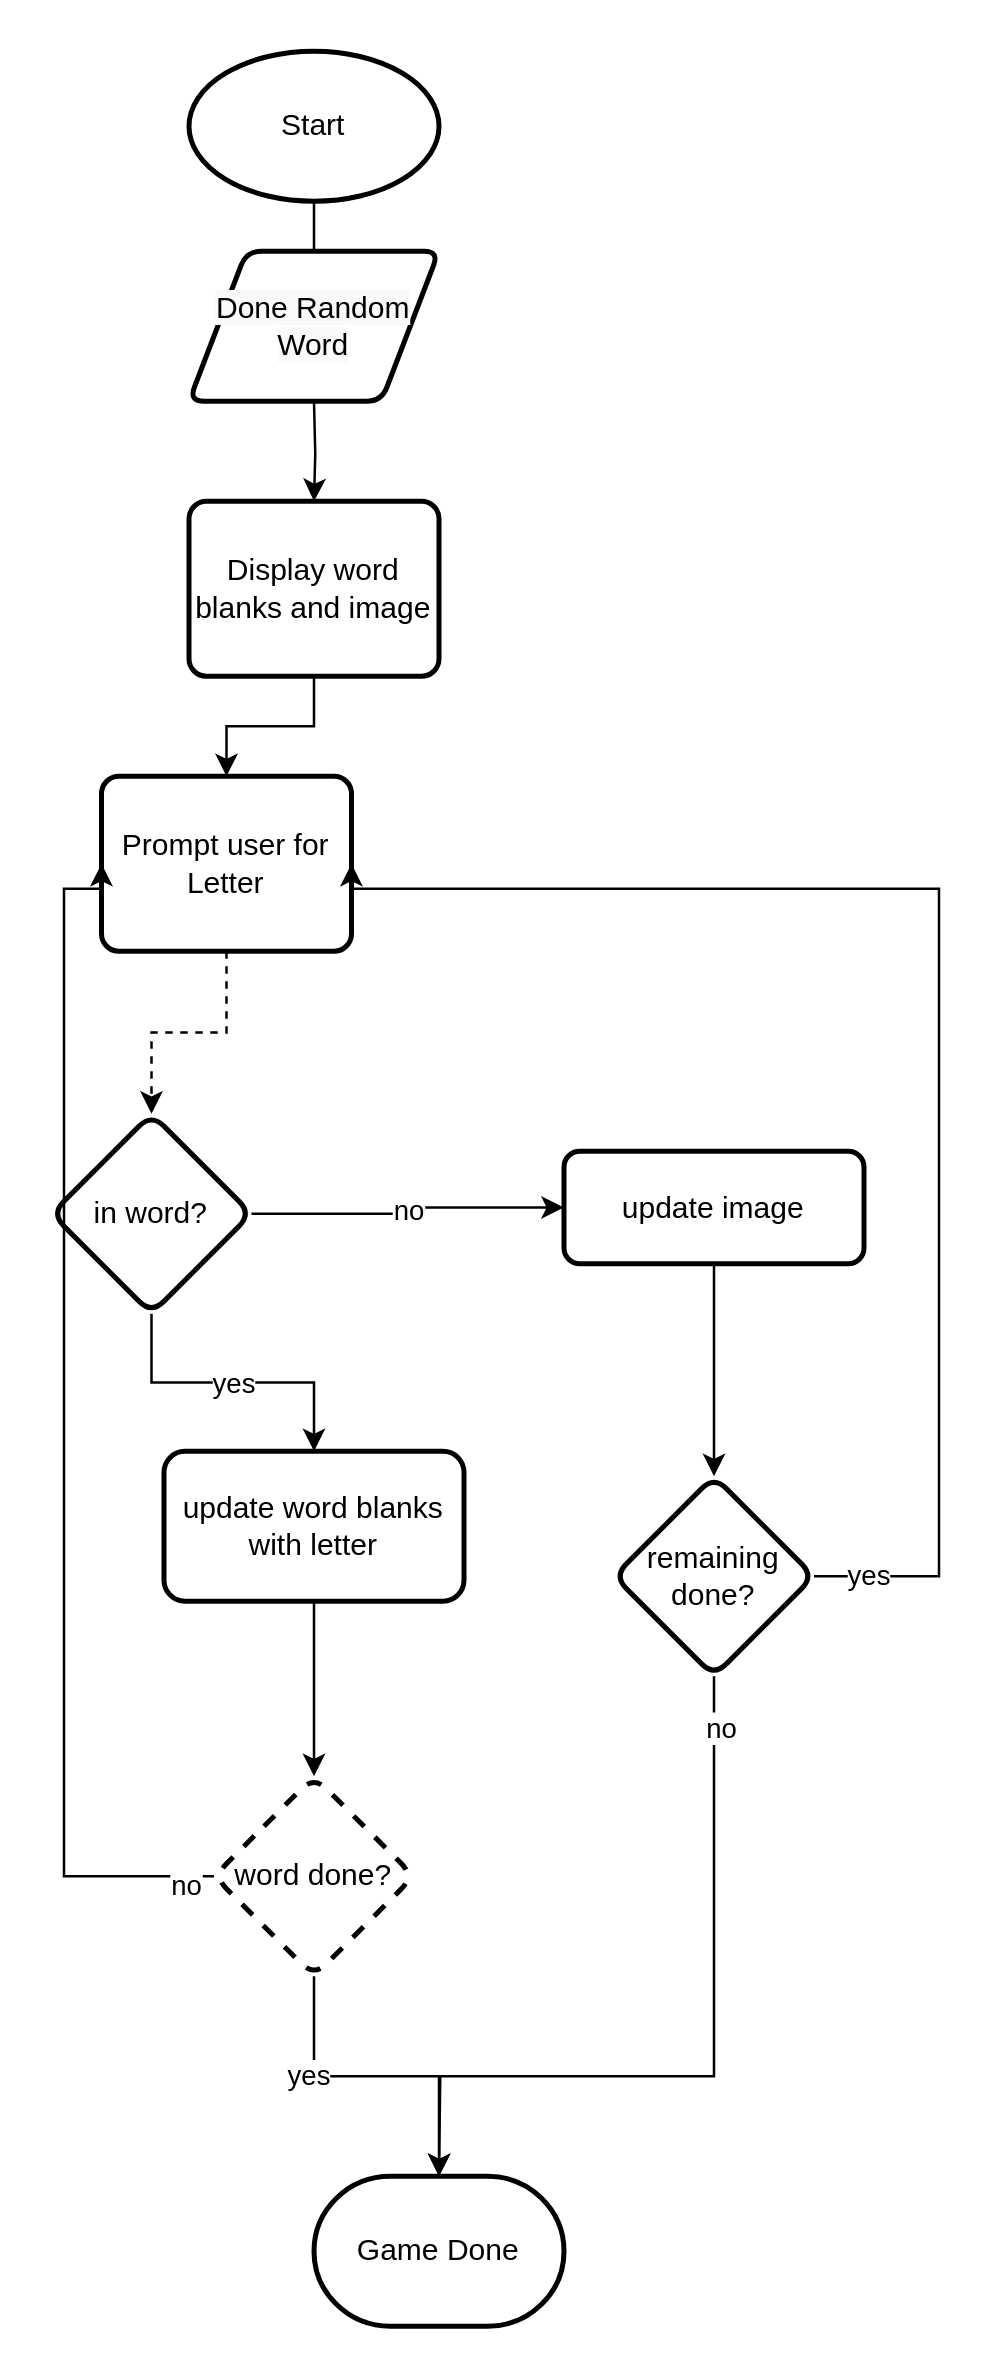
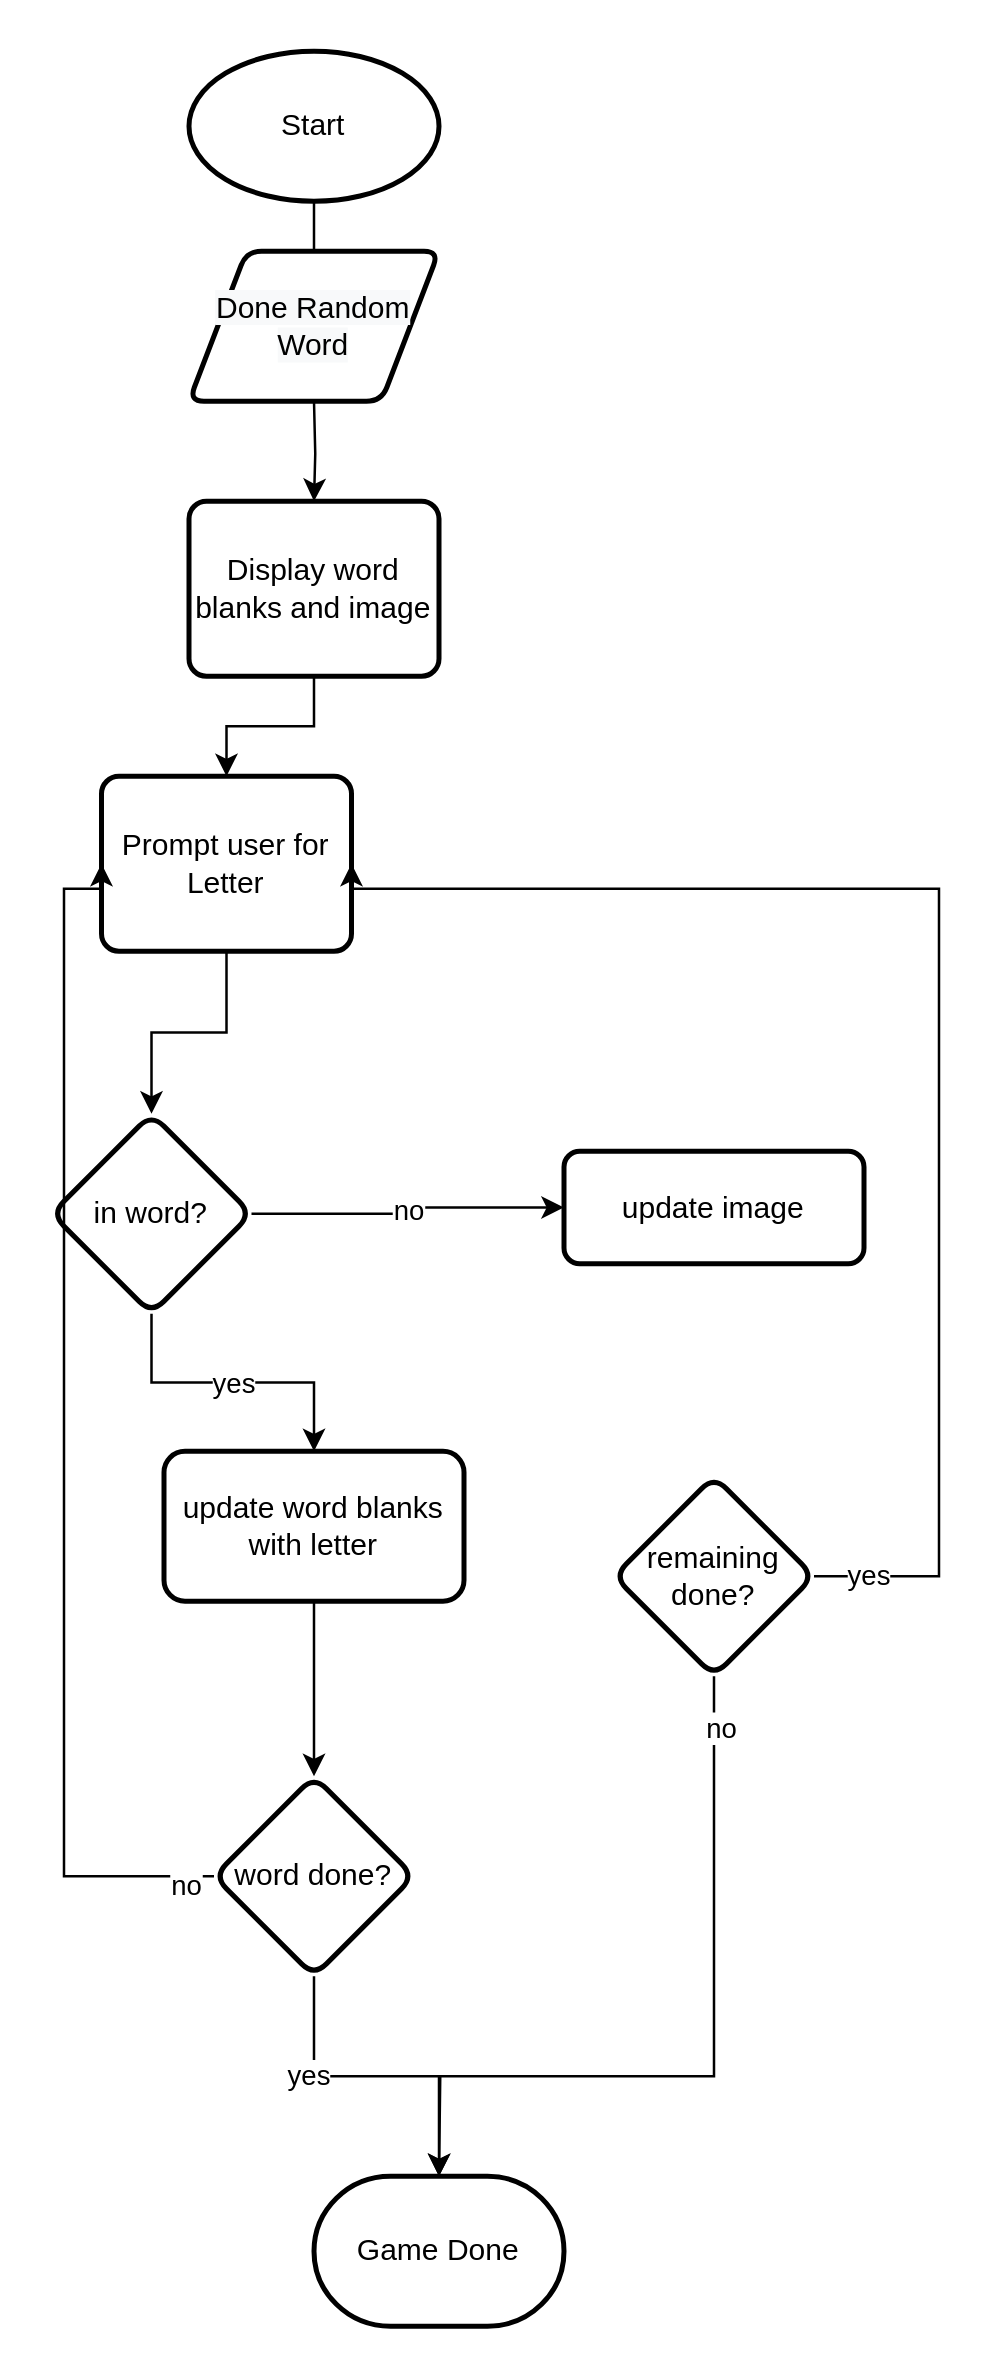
edge "Prompt user for Letter" -> "in word?": style dashed -> solid
edge "update image" -> "remaining done?": removed
node "word done?": style dashed -> solid
